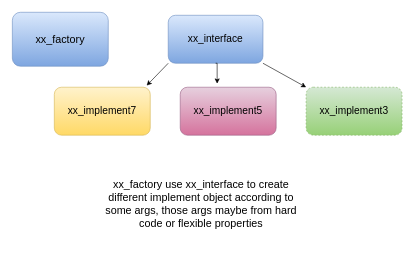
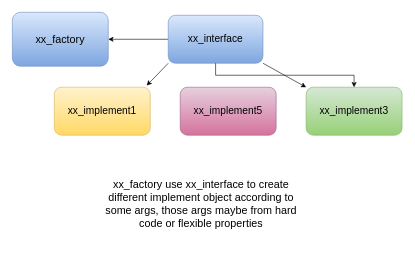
edge "xx_interface" -> "xx_factory": added
edge "xx_interface" -> "xx_implement5": now "xx_interface" -> "xx_implement3"
node "xx_implement7": label "xx_implement7" -> "xx_implement1"
node "xx_implement3": style dashed -> solid
